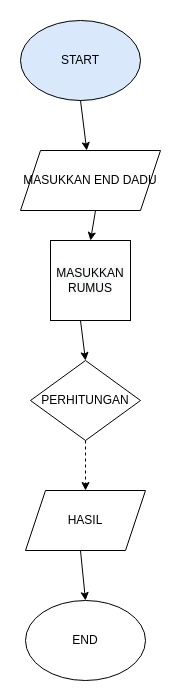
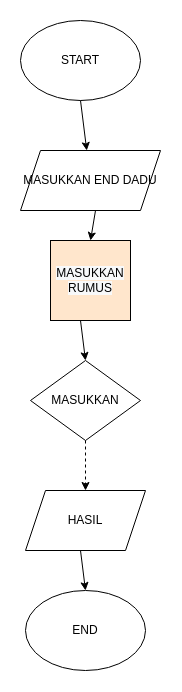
node "START": fillcolor #dae8fc -> #ffffff
node "MASUKKAN RUMUS": fillcolor #ffffff -> #ffe6cc
node "PERHITUNGAN": label "PERHITUNGAN" -> "MASUKKAN"
node "END": moved (86, 641) -> (86, 631)
